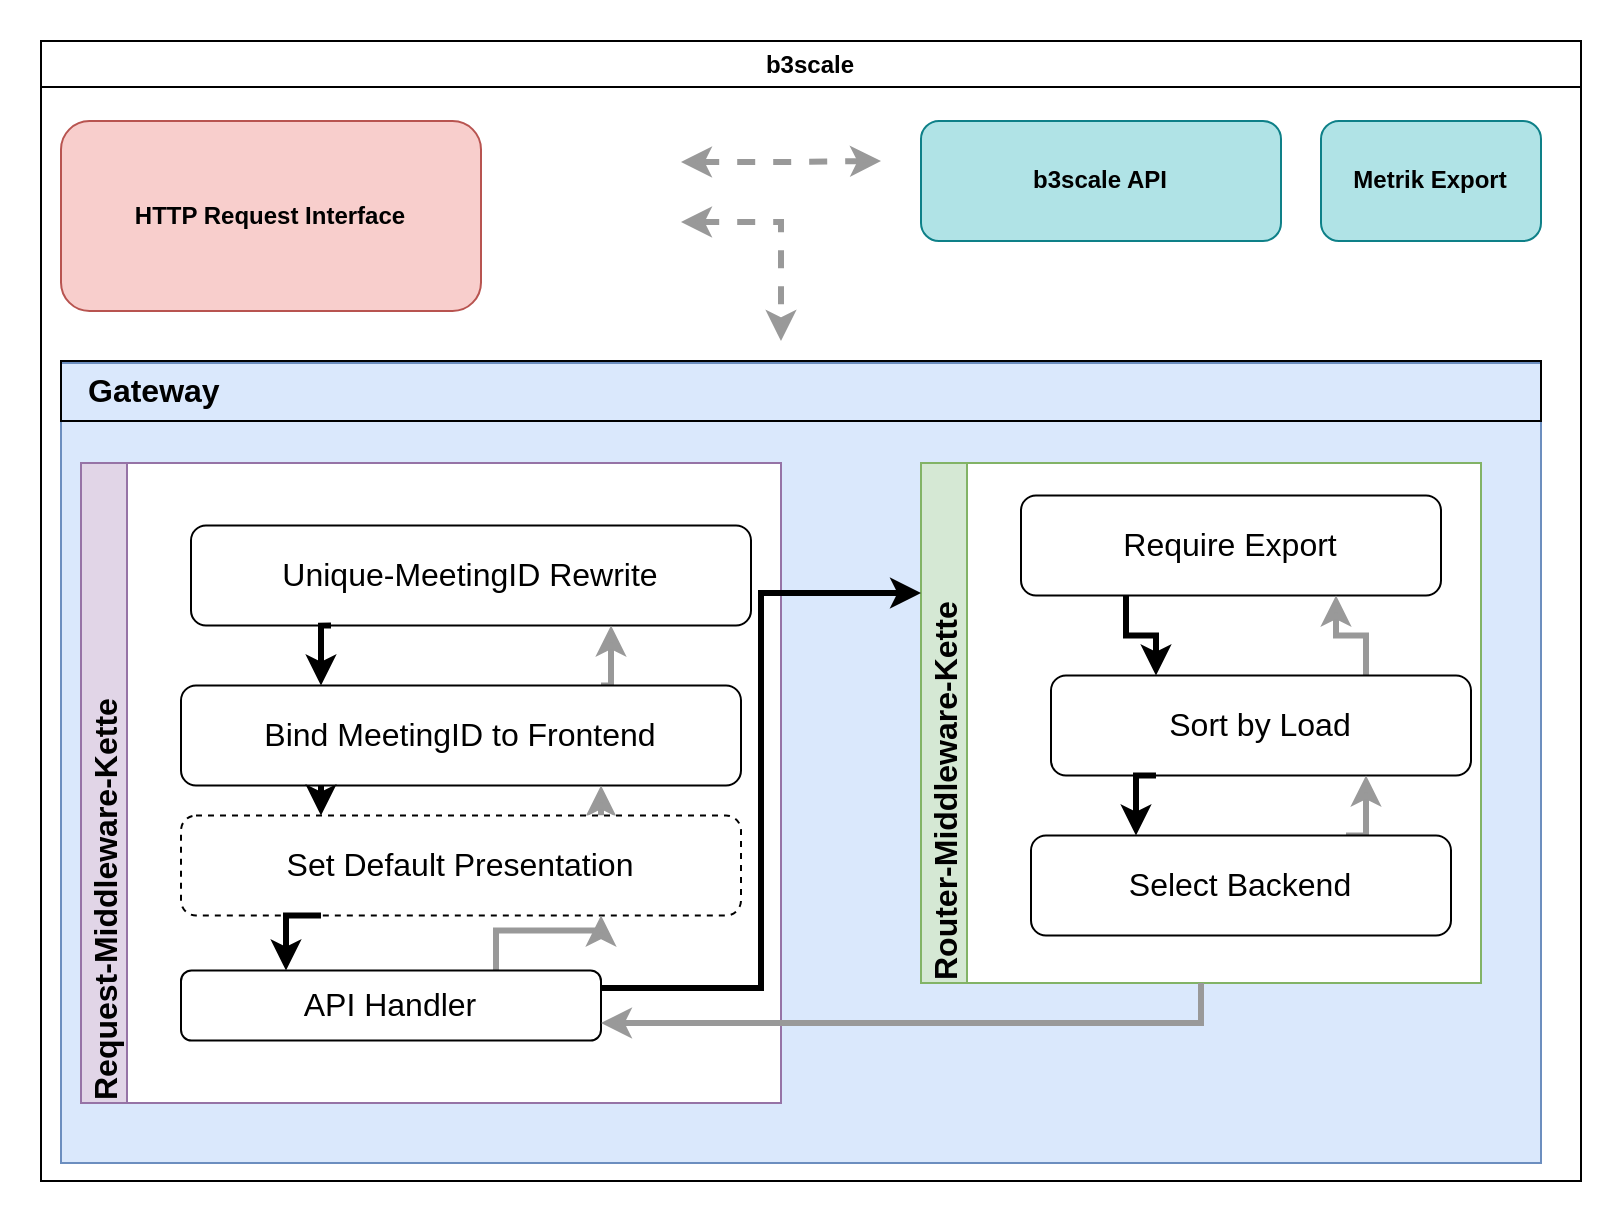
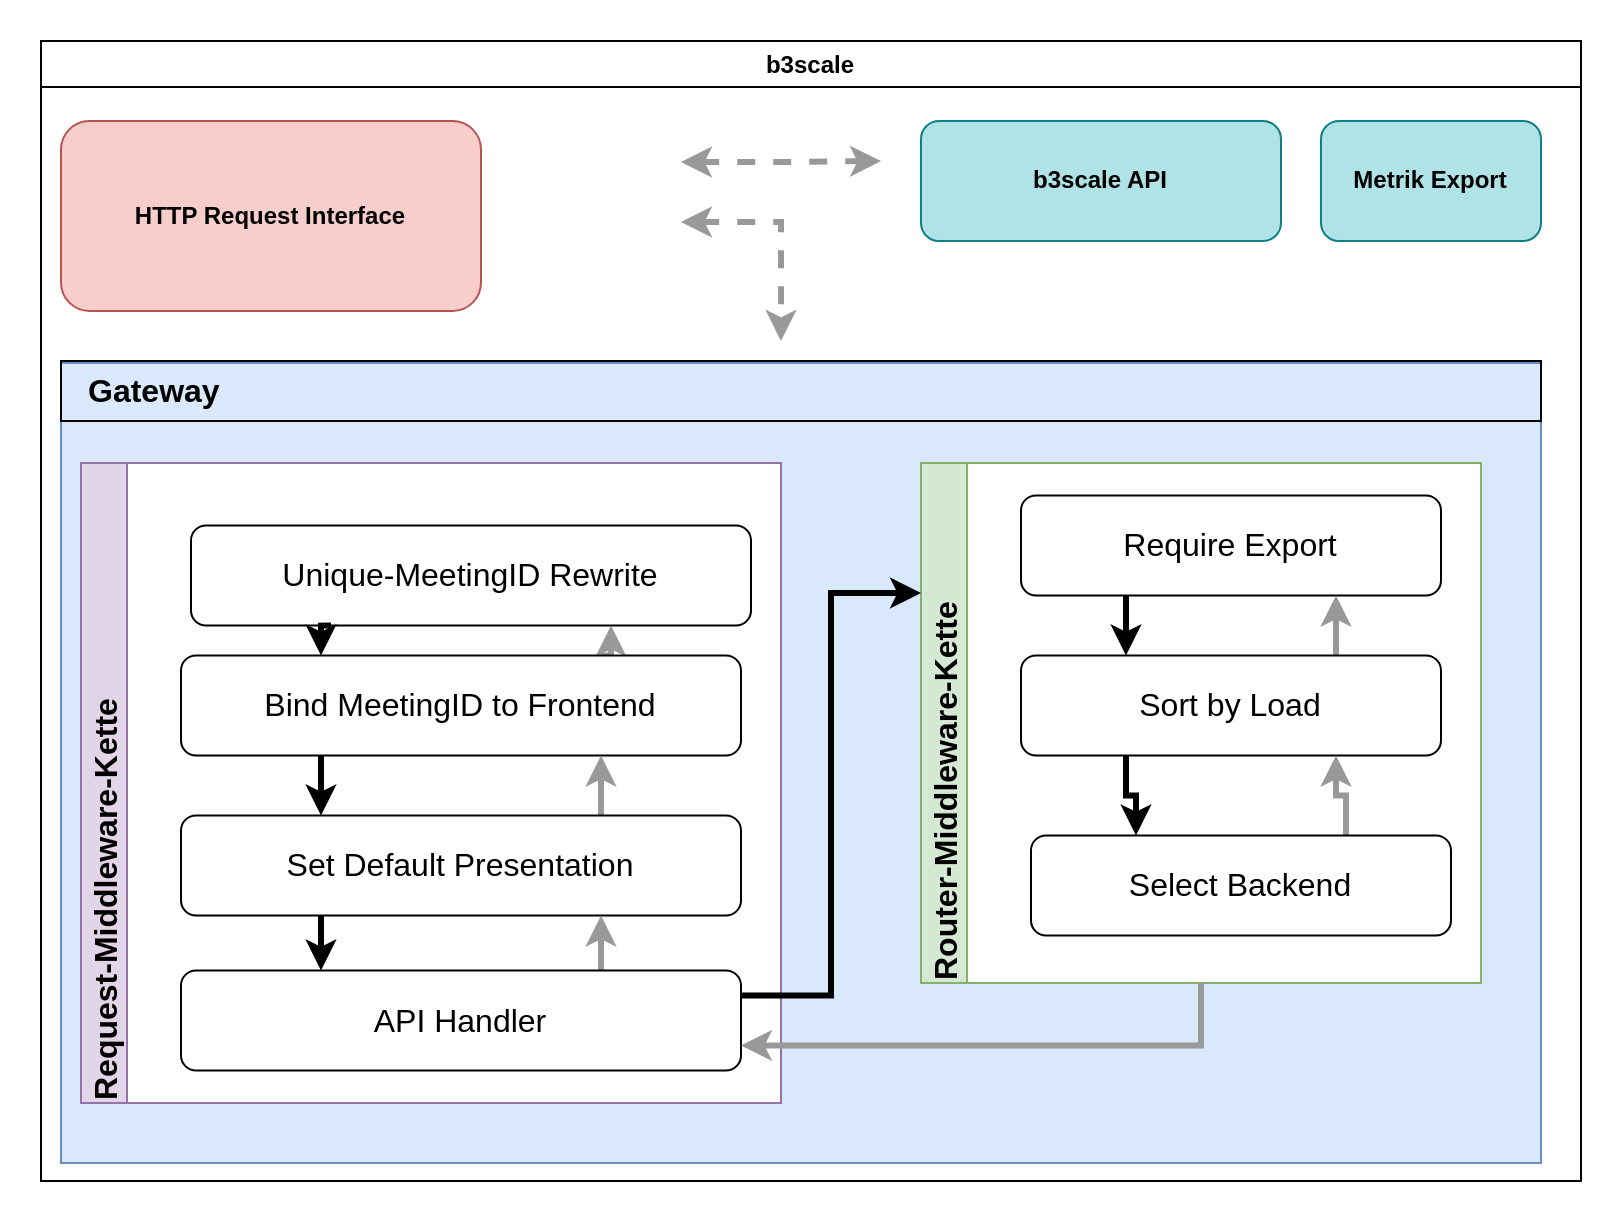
node "Sort by Load": moved (1261, 726) -> (1231, 706)
node "Bind MeetingID to Frontend": moved (461, 736) -> (461, 706)
node "Set Default Presentation": style dashed -> solid
node "API Handler": size 420x70 -> 560x100
